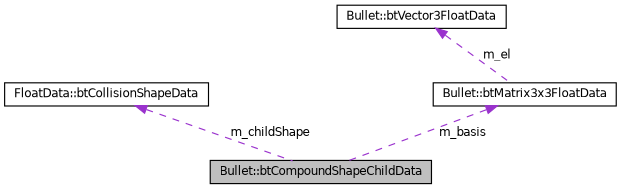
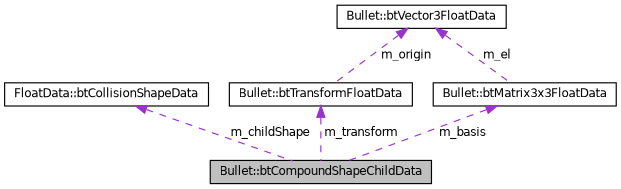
node "Bullet::btTransformFloatData": added
